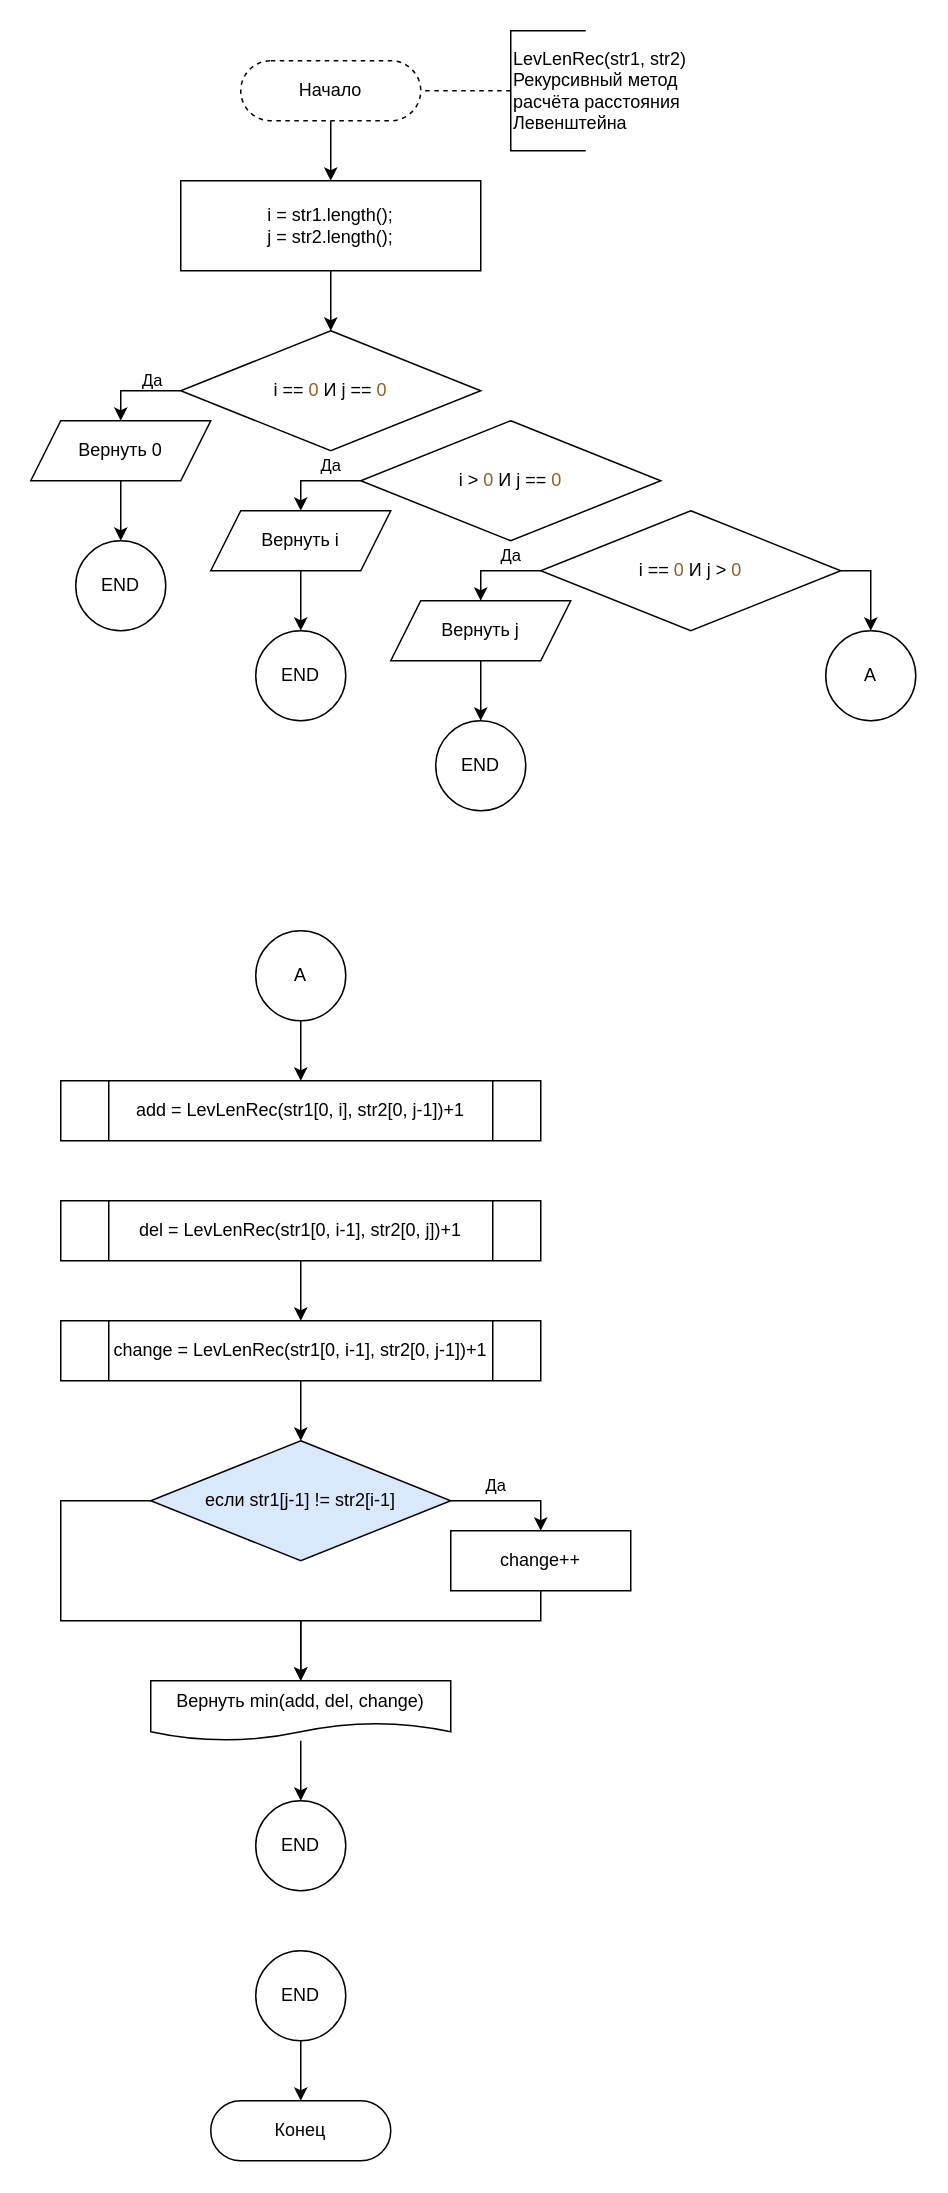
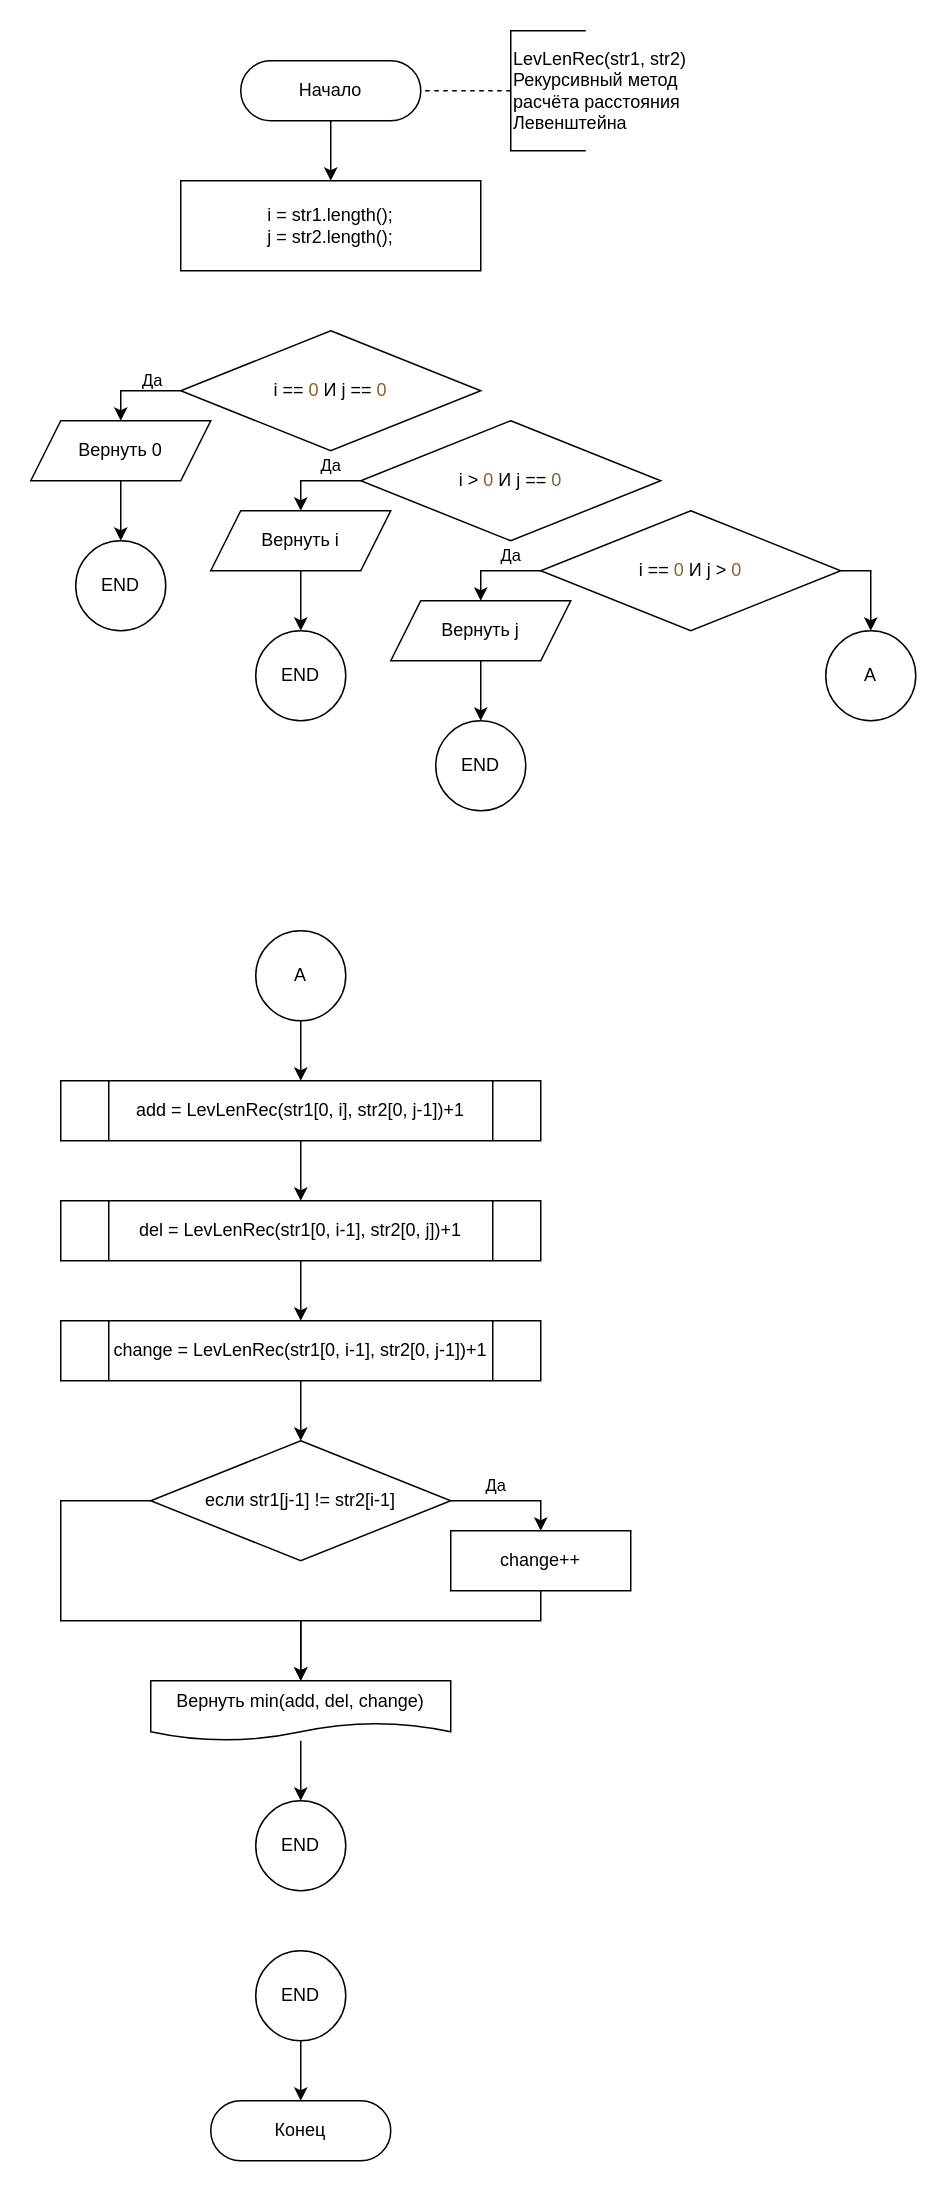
node "Начало": style dashed -> solid
edge "i = str1.length(); j = str2.length();" -> "i == 0 И j == 0": removed
edge "add = LevLenRec(str1[0, i], str2[0, j-1])+1" -> "del = LevLenRec(str1[0, i-1], str2[0, j])+1": added
node "если str1[j-1] != str2[i-1]": fillcolor #dae8fc -> #ffffff
